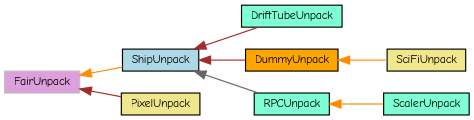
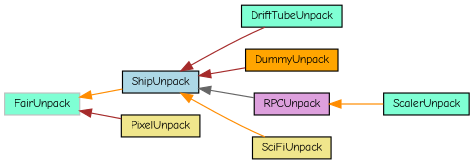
edge "SciFiUnpack" -> "DummyUnpack": now "SciFiUnpack" -> "ShipUnpack"
node "FairUnpack": fillcolor plum -> aquamarine
node "RPCUnpack": fillcolor aquamarine -> plum
